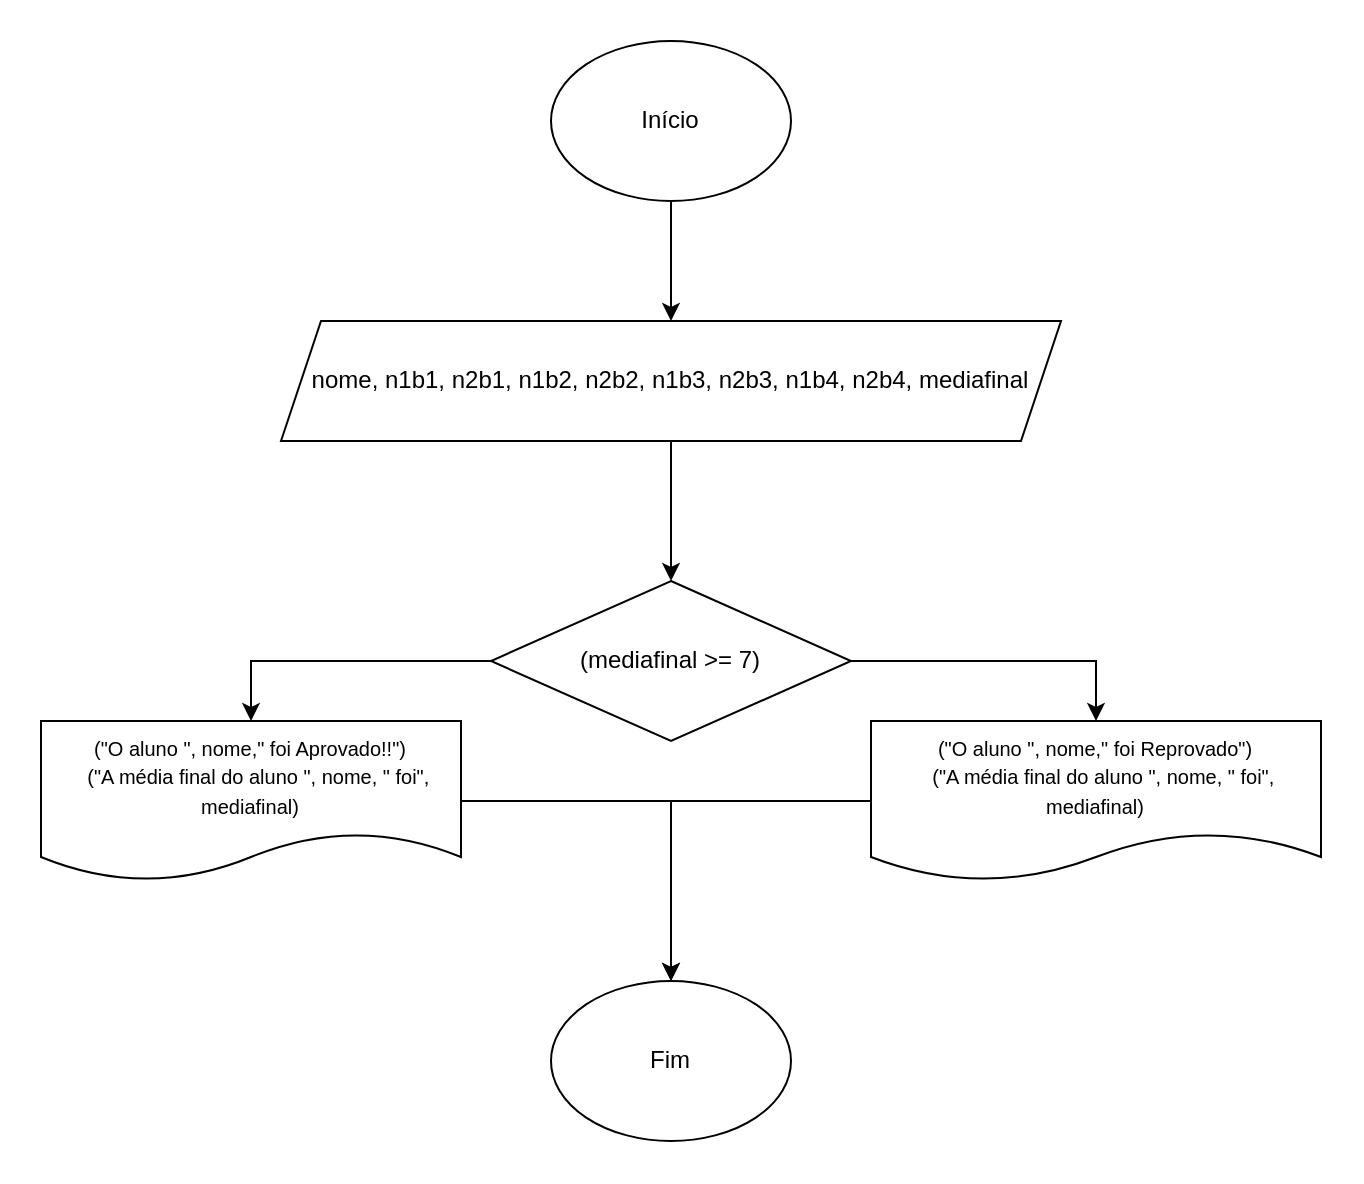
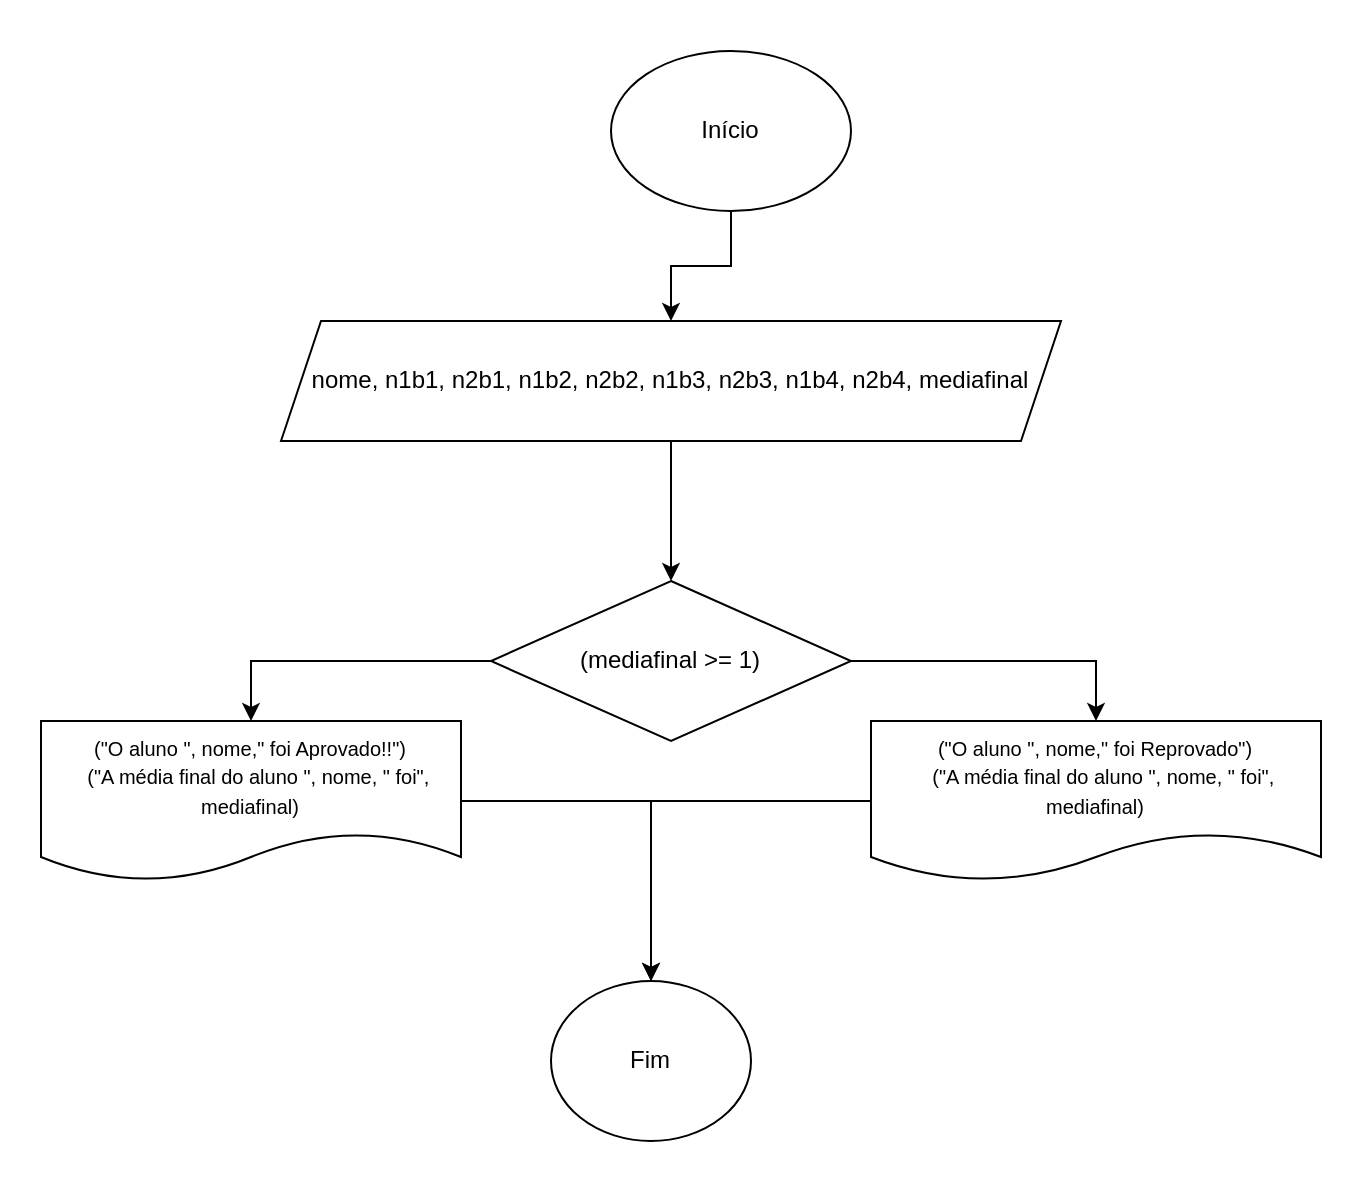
node "Início": moved (671, 121) -> (731, 131)
node "(mediafinal >= 7)": label "(mediafinal >= 7)" -> "(mediafinal >= 1)"
node "Fim": size 240x160 -> 200x160
